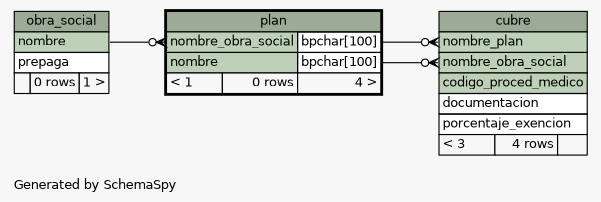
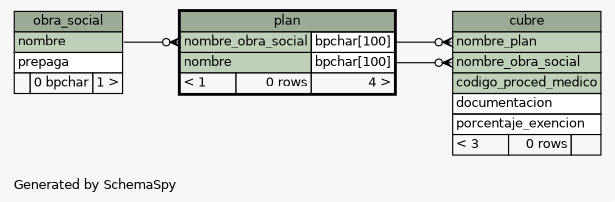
node "obra_social": text "0 rows" -> "0 bpchar"
node "cubre": text "4 rows" -> "0 rows"
